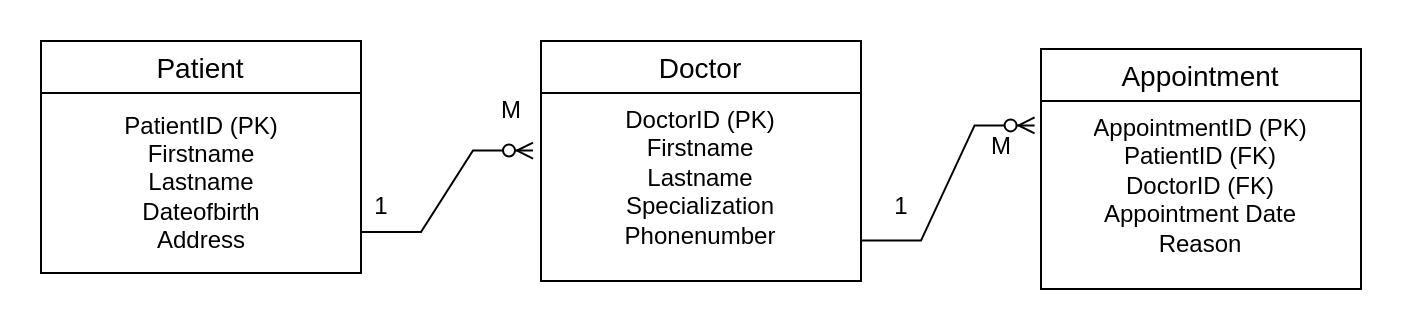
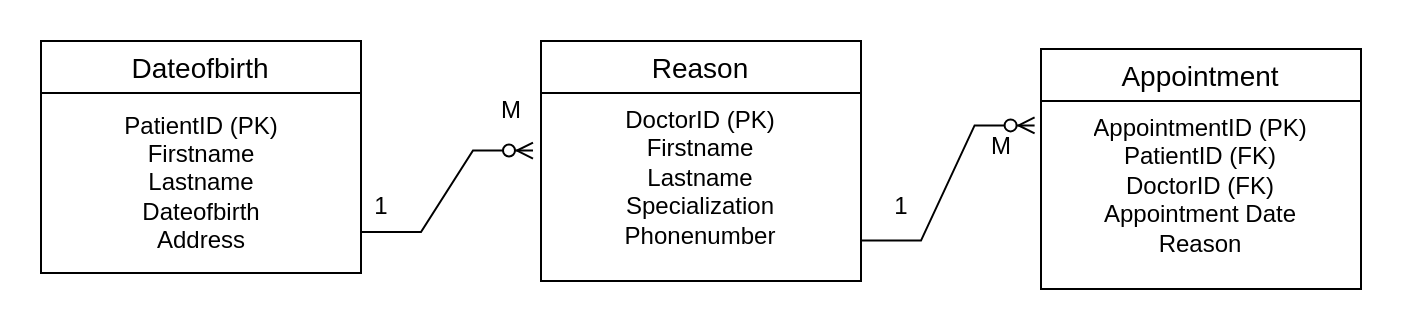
node "Patient": label "Patient" -> "Dateofbirth"
node "Doctor": label "Doctor" -> "Reason"
